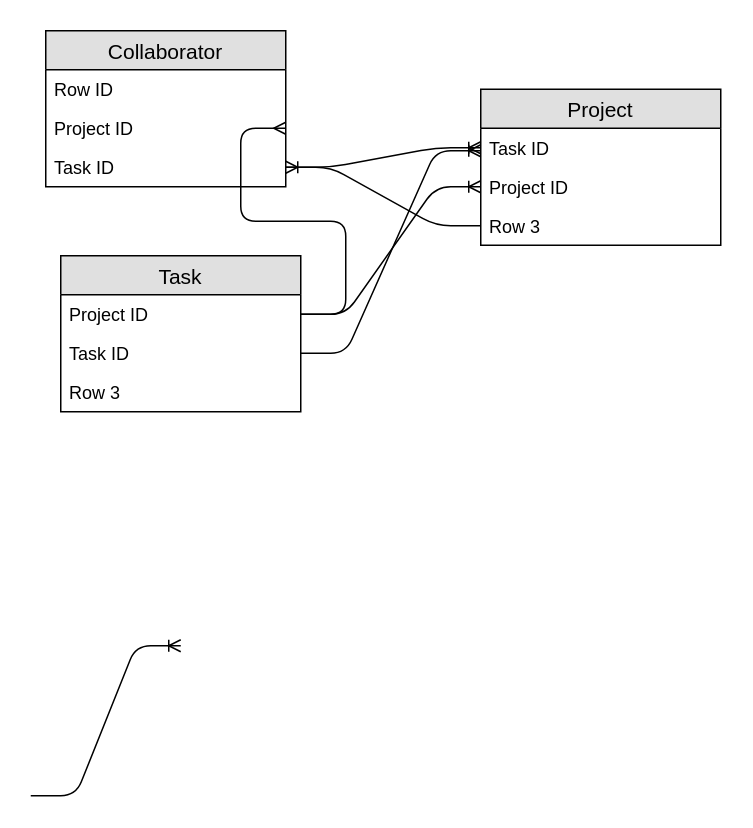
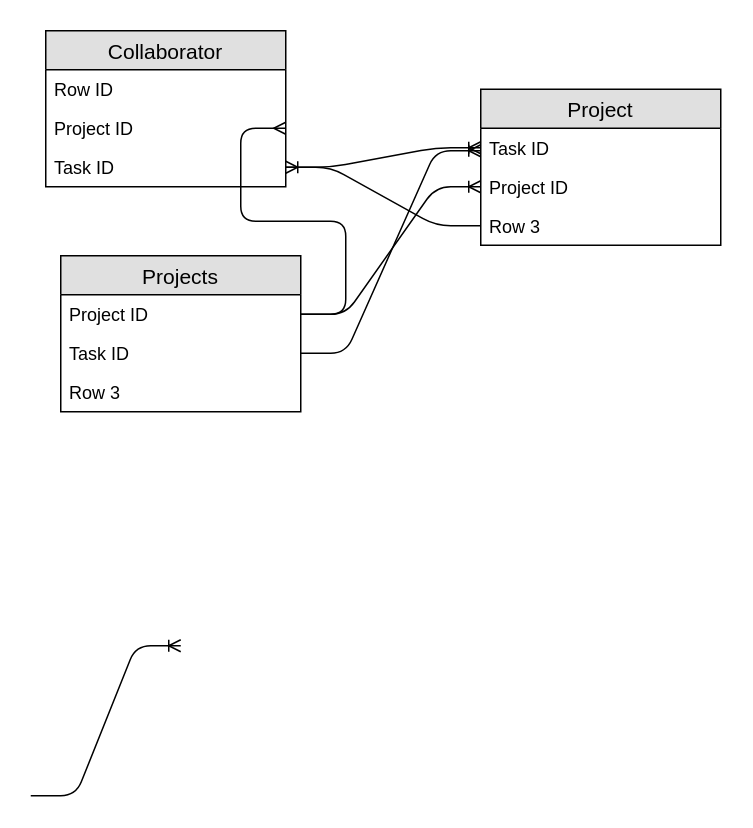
node "Task": label "Task" -> "Projects"
